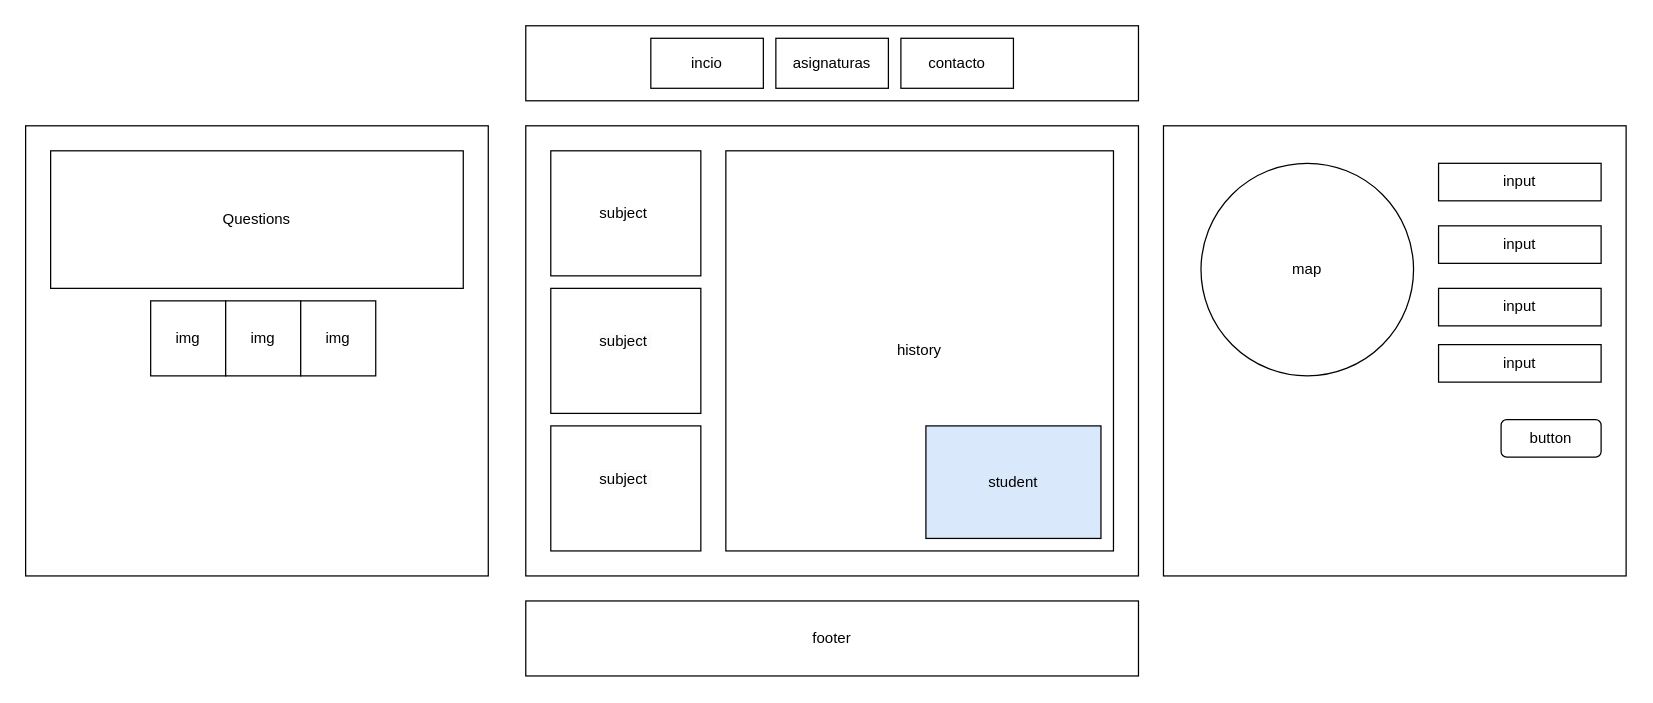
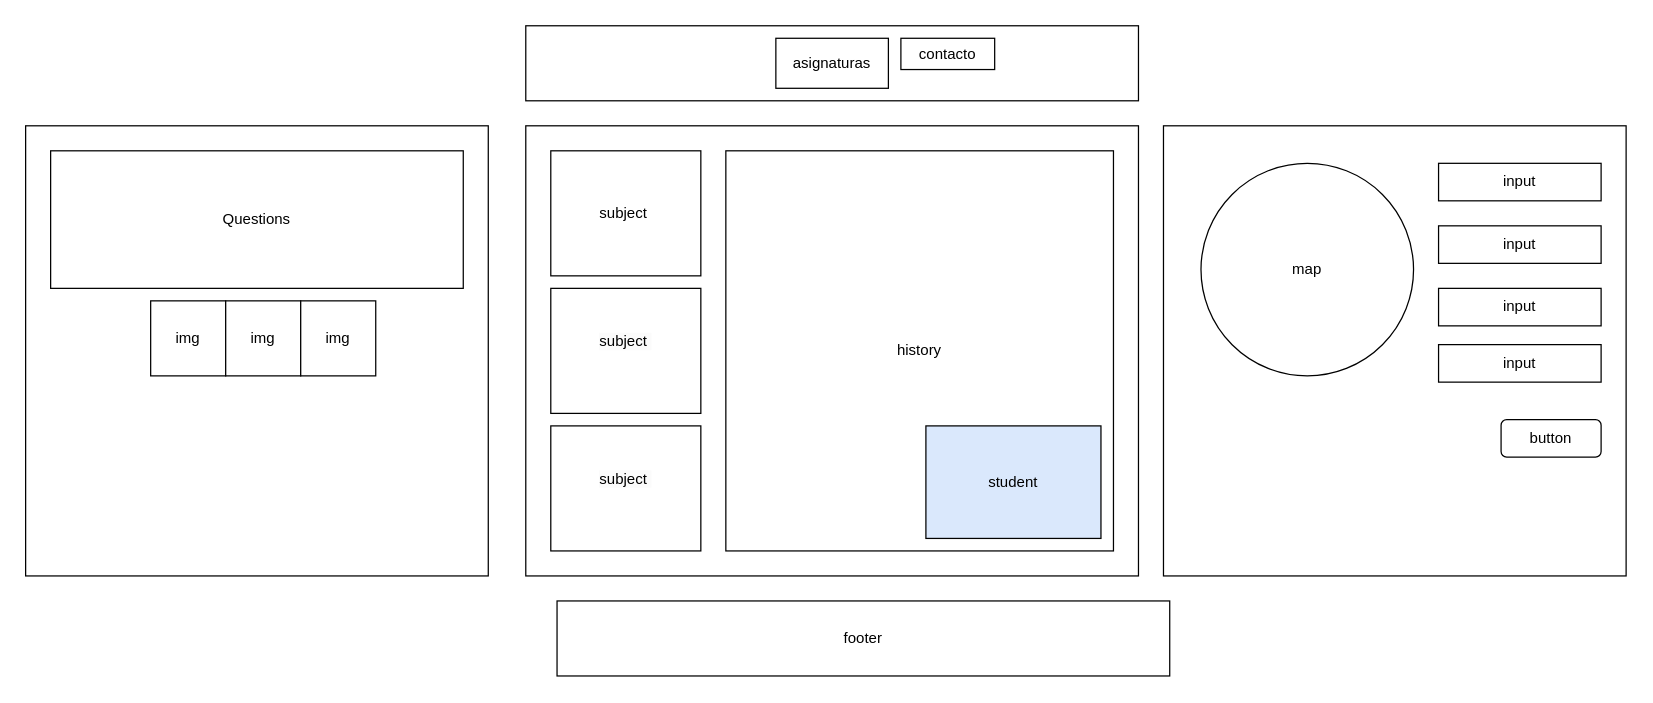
node "incio": removed
node "contacto": size 113x50 -> 94x31
node "footer": moved (832, 638) -> (863, 638)
